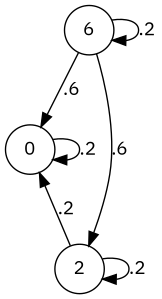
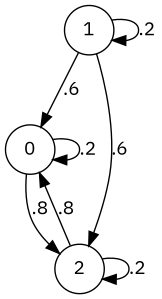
node "6": label "6" -> "1"
edge "2" -> "0": label ".2" -> ".8"
edge "0" -> "2": added, label ".8"
